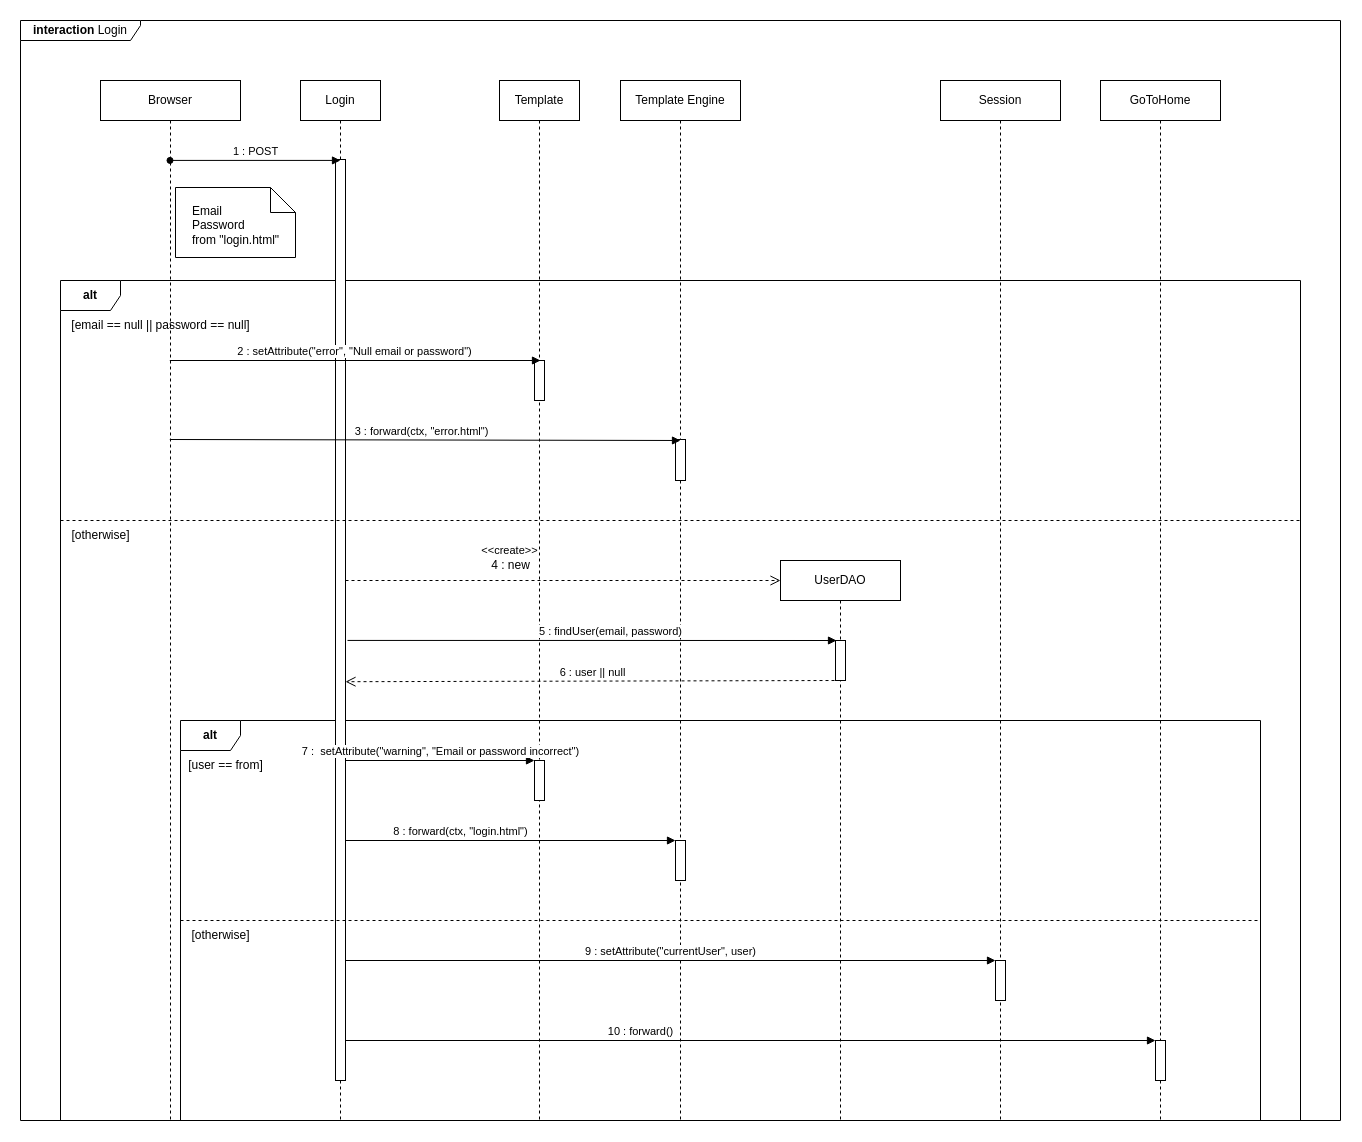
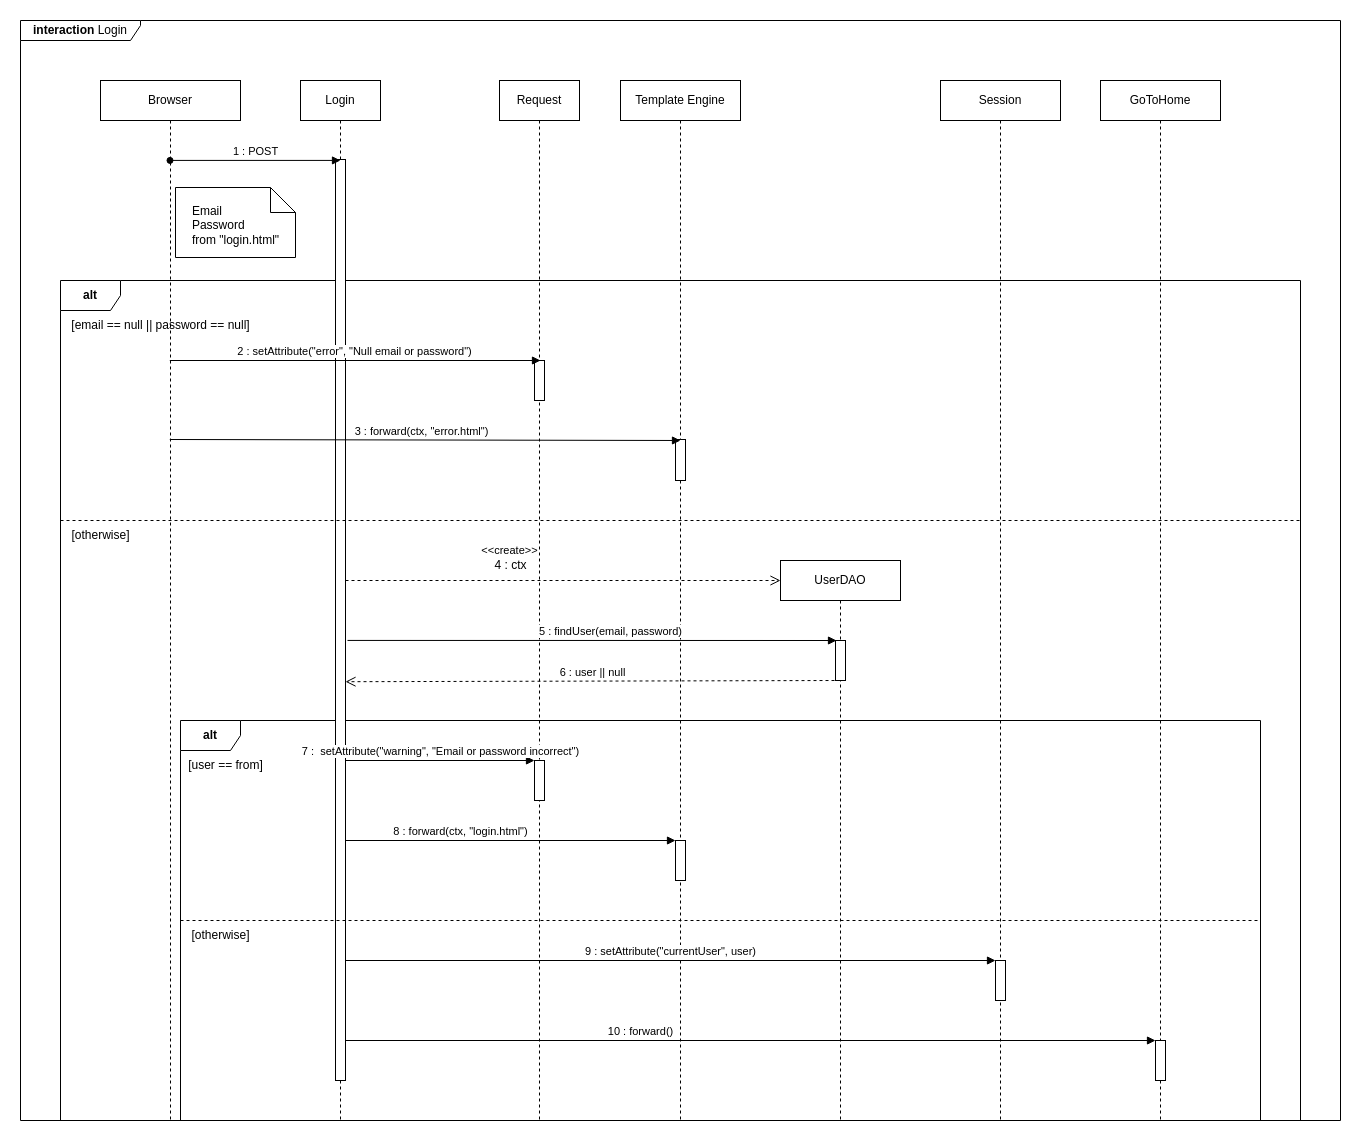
node "Template": label "Template" -> "Request"
node "4 : new": label "4 : new" -> "4 : ctx"
